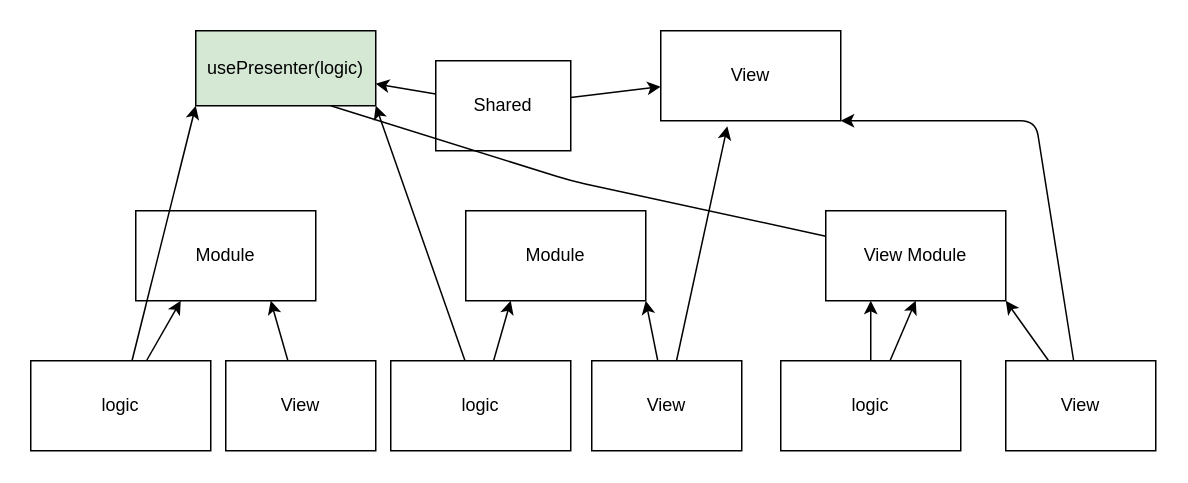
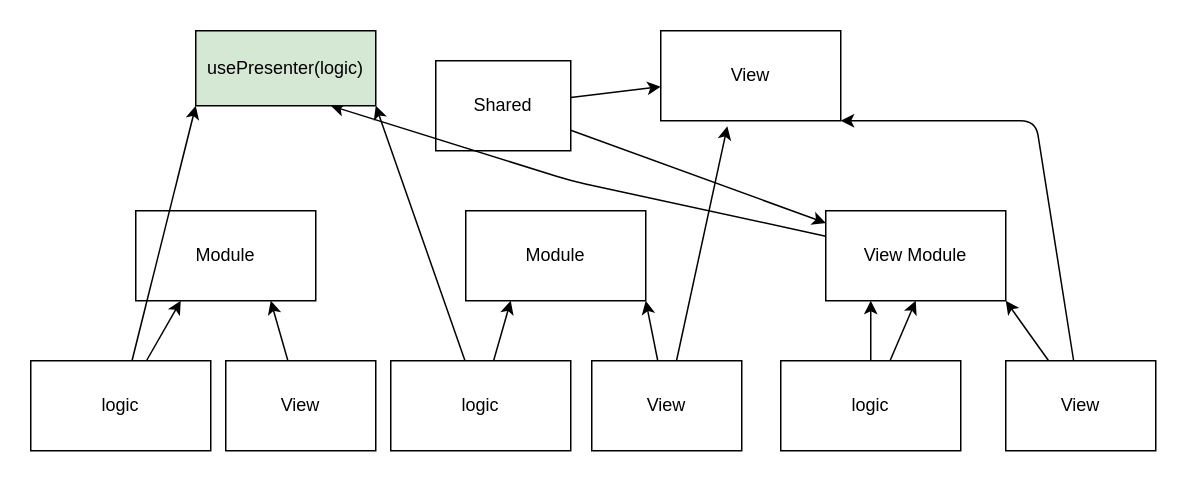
edge "Shared" -> "usePresenter(logic)": now "Shared" -> "View Module"
edge "usePresenter(logic)" -- "View Module": arrowhead none -> classic
